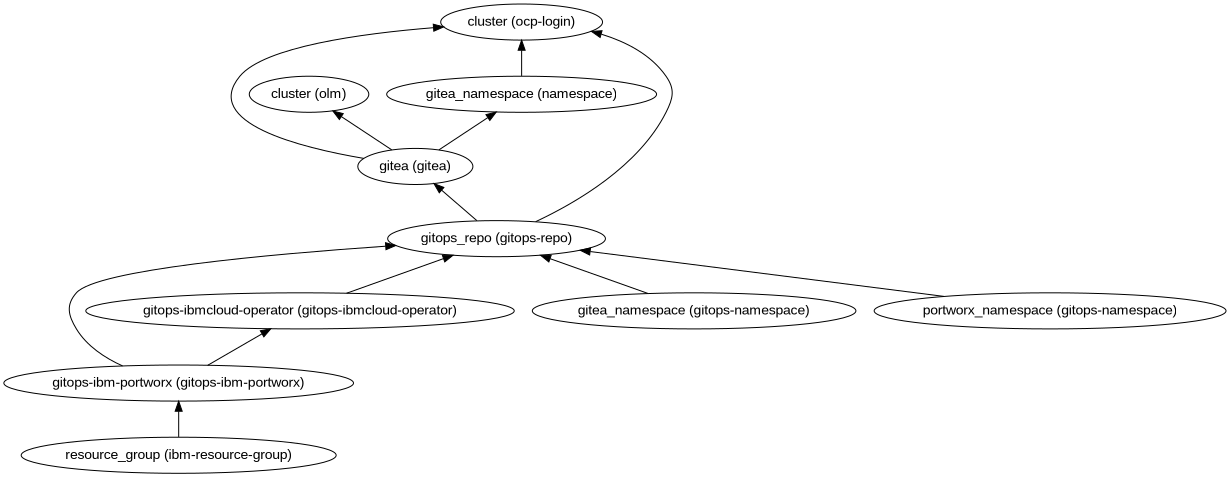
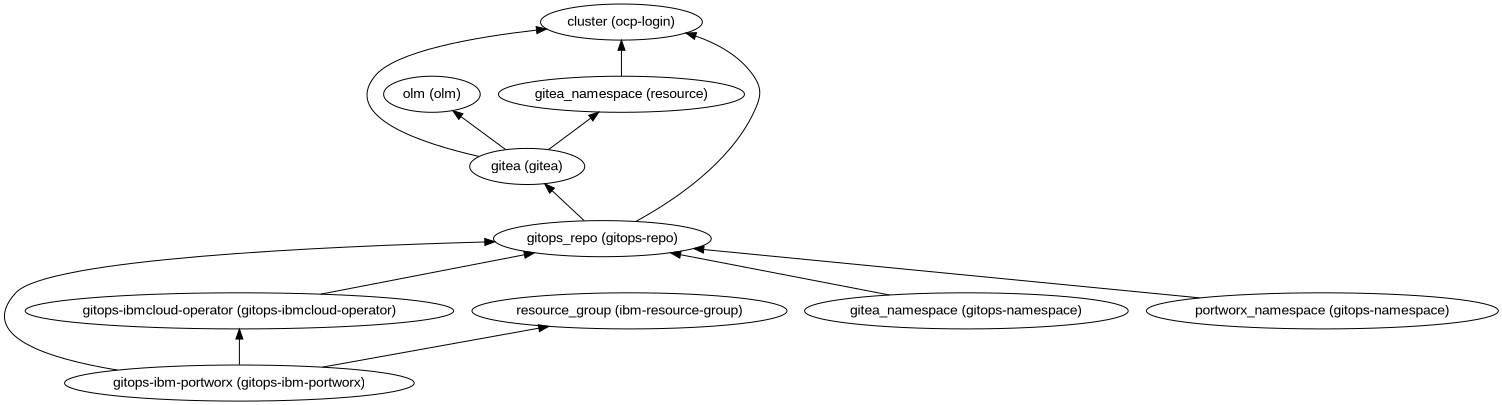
node "cluster (olm)": label "cluster (olm)" -> "olm (olm)"
node "gitea_namespace (namespace)": label "gitea_namespace (namespace)" -> "gitea_namespace (resource)"
edge "resource_group (ibm-resource-group)" -> "gitops-ibm-portworx (gitops-ibm-portworx)": reversed
